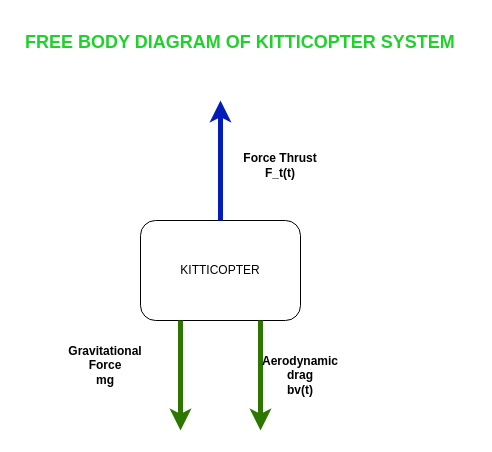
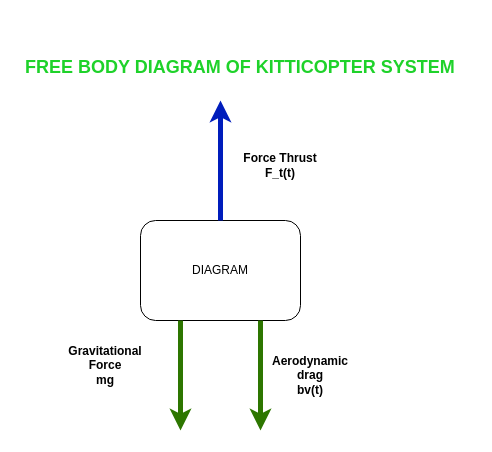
node "FREE BODY DIAGRAM OF KITTICOPTER SYSTEM": moved (246, 41) -> (246, 66)
node "KITTICOPTER": label "KITTICOPTER" -> "DIAGRAM"
node "Aerodynamic drag bv(t)": moved (301, 376) -> (311, 376)
